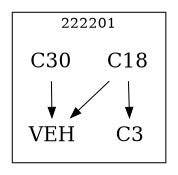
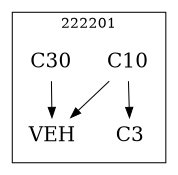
node "C18": label "C18" -> "C10"
